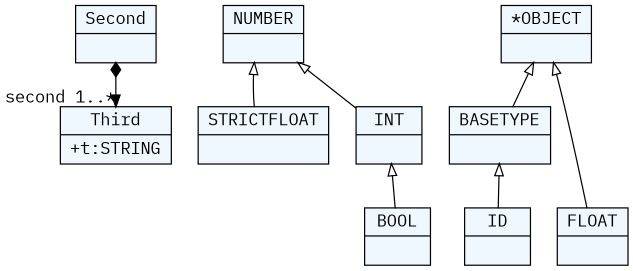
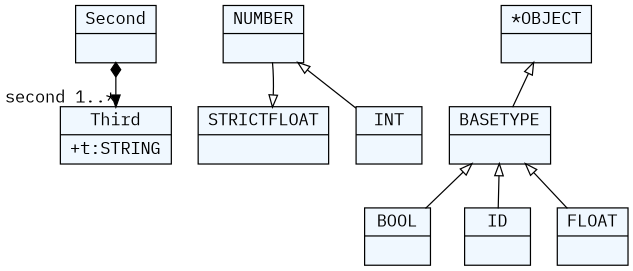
edge "STRICTFLOAT" -> "NUMBER": reversed
edge "FLOAT" -> "*OBJECT": now "FLOAT" -> "BASETYPE"
edge "BOOL" -> "INT": now "BOOL" -> "BASETYPE"
